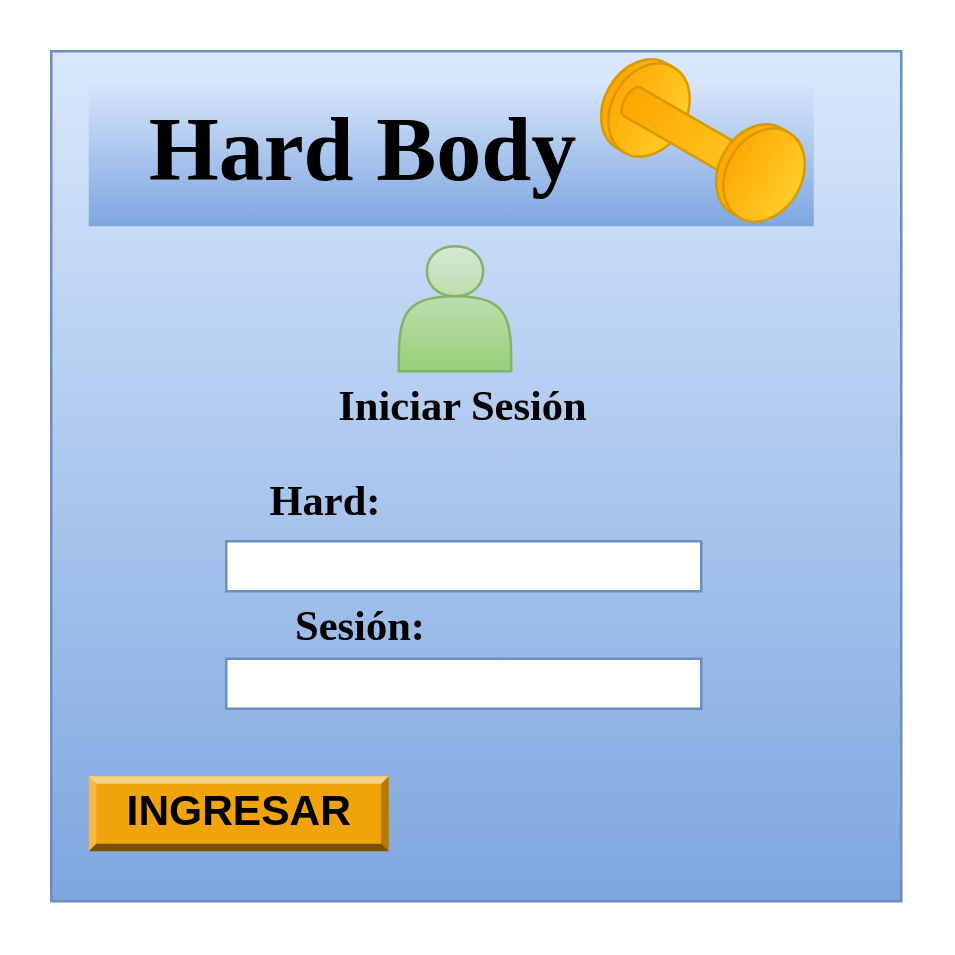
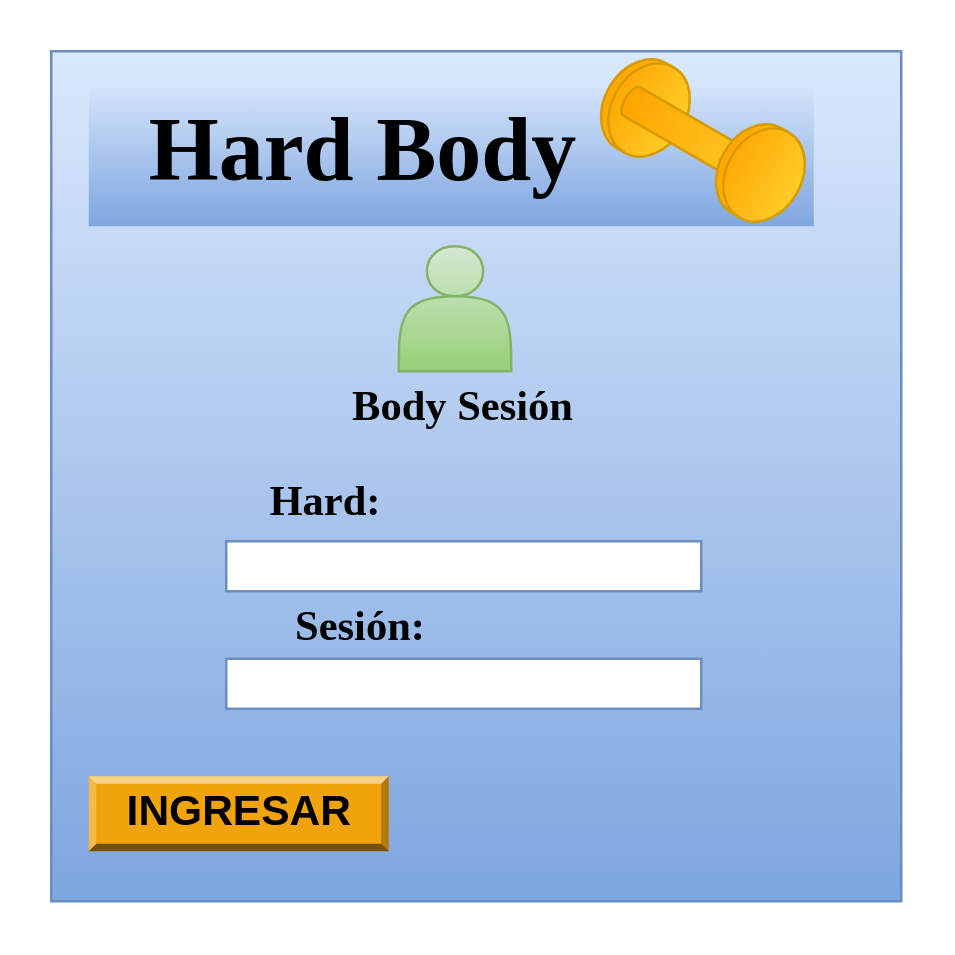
node "Iniciar Sesión": label "Iniciar Sesión" -> "Body Sesión"
